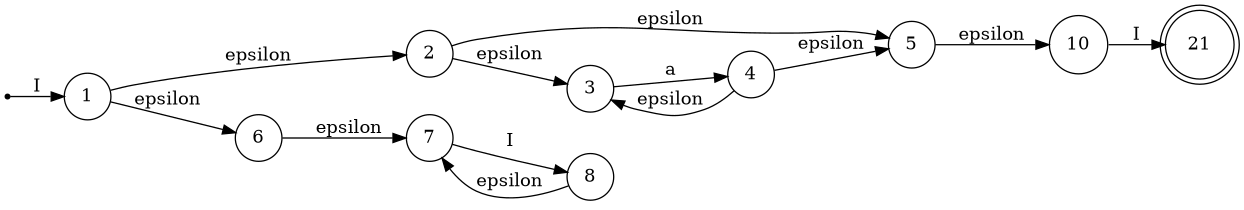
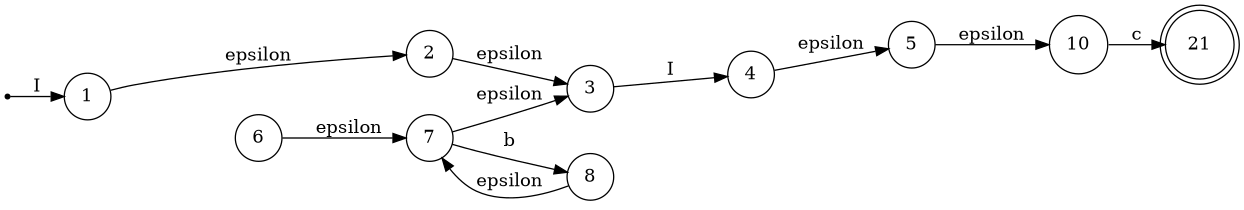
edge "2" -> "5": removed, label "epsilon"
edge "10" -> "21": label "I" -> "c"
edge "3" -> "4": label "a" -> "I"
edge "4" -> "3": now "7" -> "3"
edge "1" -> "6": removed, label "epsilon"
edge "7" -> "8": label "I" -> "b"
